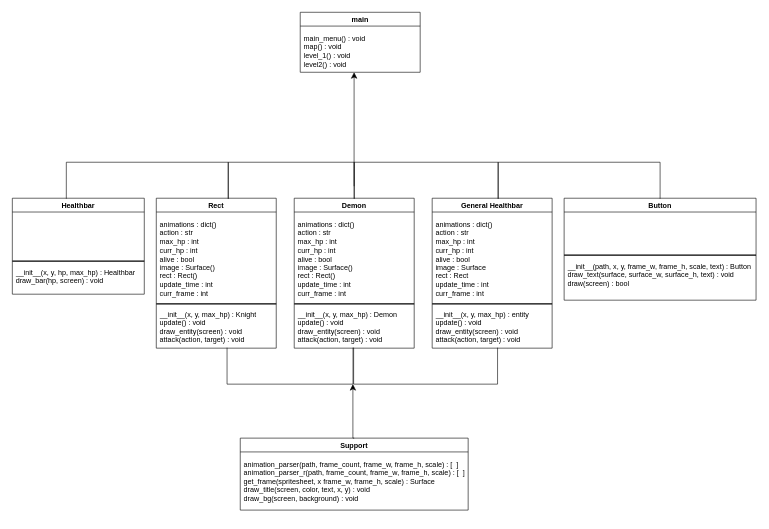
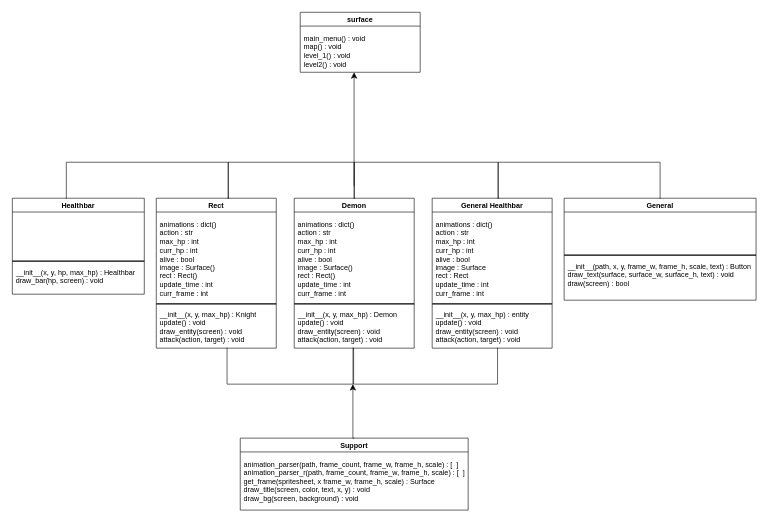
node "main": label "main" -> "surface"
node "Button": label "Button" -> "General"
